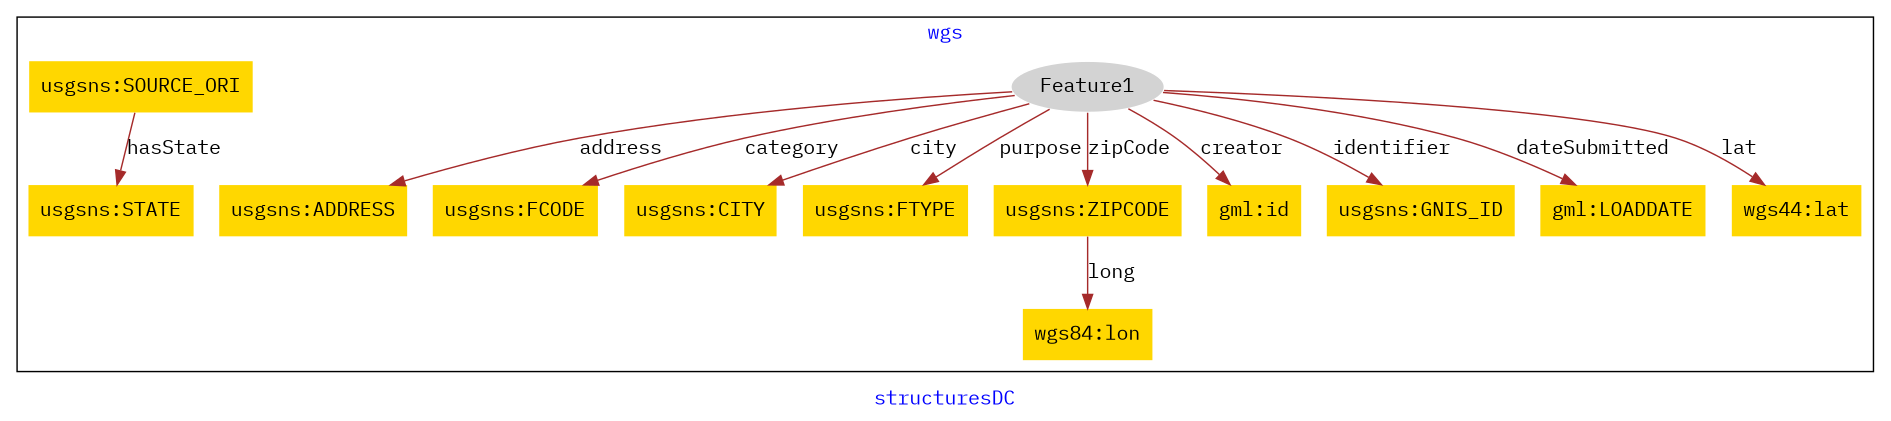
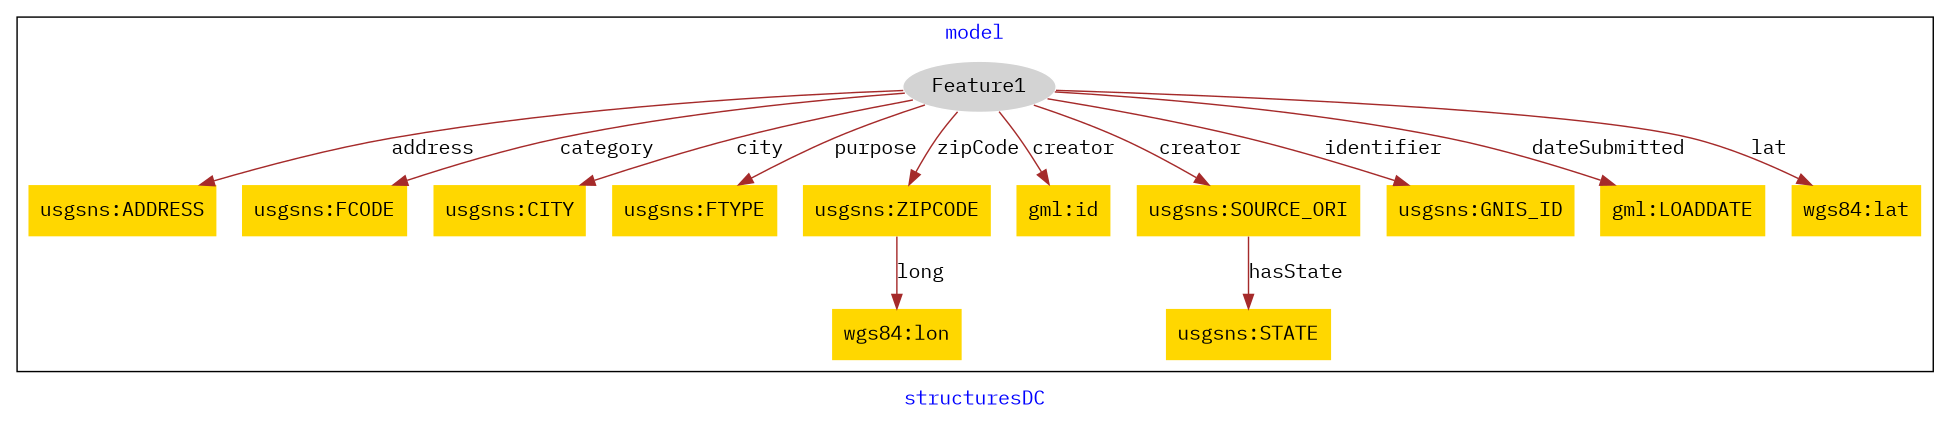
cluster "wgs": label "wgs" -> "model"
edge "Feature1" -> "usgsns:SOURCE_ORI": added, label "creator"
node "wgs44:lat": label "wgs44:lat" -> "wgs84:lat"
